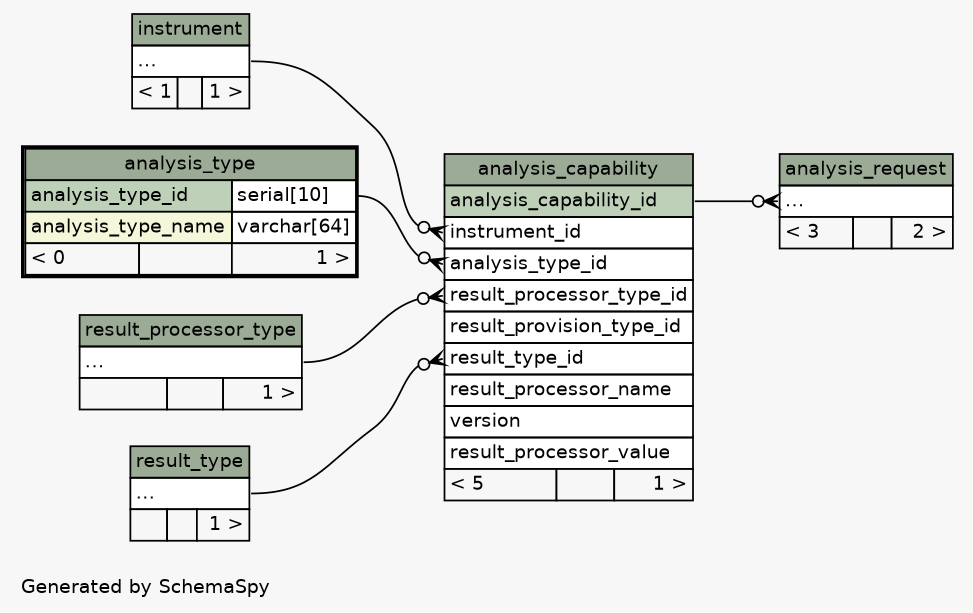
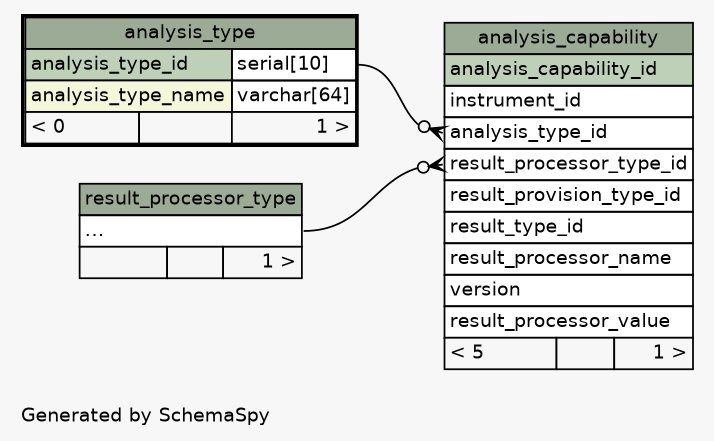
node "instrument": removed
node "analysis_request": removed
node "result_type": removed
